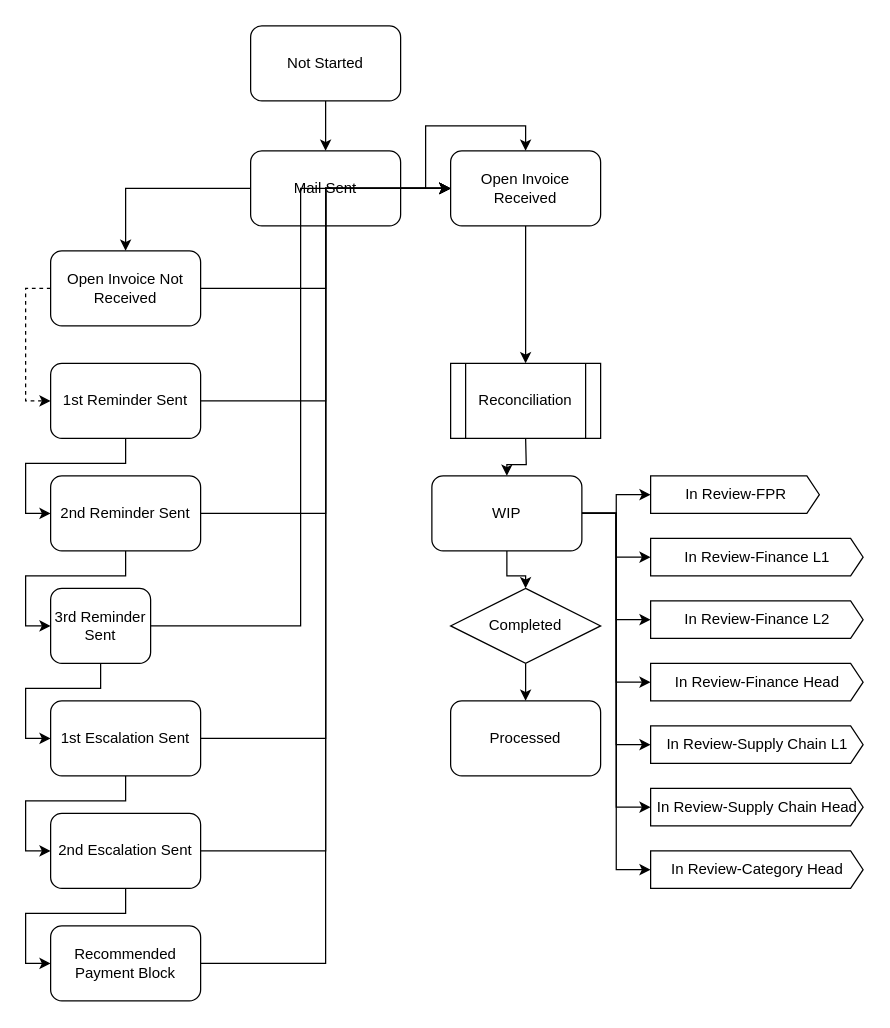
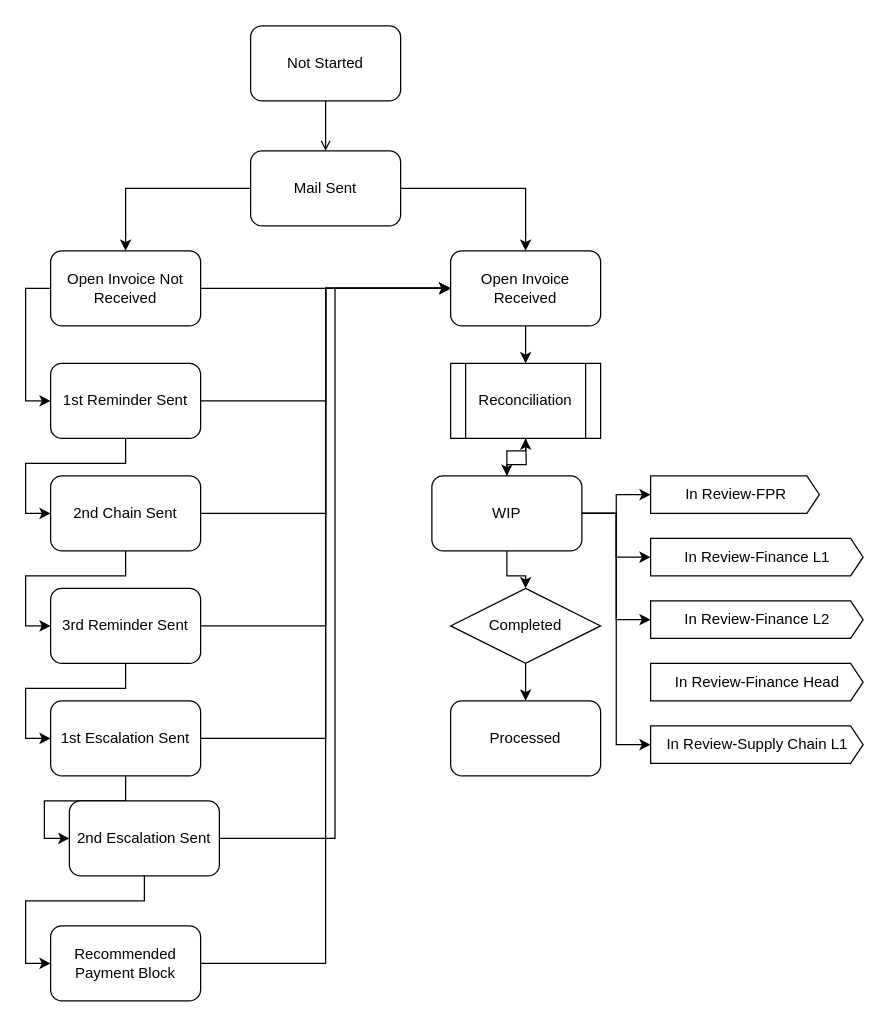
edge "Not Started" -> "Mail Sent": arrowhead classic -> open
node "Open Invoice Received": moved (526, 188) -> (526, 288)
edge "Open Invoice Not Received" -> "1st Reminder Sent": style dashed -> solid
node "2nd Reminder Sent": label "2nd Reminder Sent" -> "2nd Chain Sent"
node "3rd Reminder Sent": size 100x75 -> 150x75
edge "WIP" -> "In Review-Finance Head": now "WIP" -> "Reconciliation"
edge "WIP" -> "In Review-Supply Chain Head": removed
node "In Review-Supply Chain Head": removed
node "2nd Escalation Sent": moved (126, 851) -> (144, 838)
edge "WIP" -> "In Review-Category Head": removed
node "In Review-Category Head": removed
